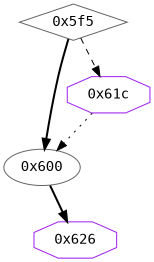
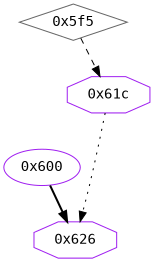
edge "0x5f5" -> "0x600": removed
edge "0x61c" -> "0x600": now "0x61c" -> "0x626"
node "0x600": color gray40 -> purple
